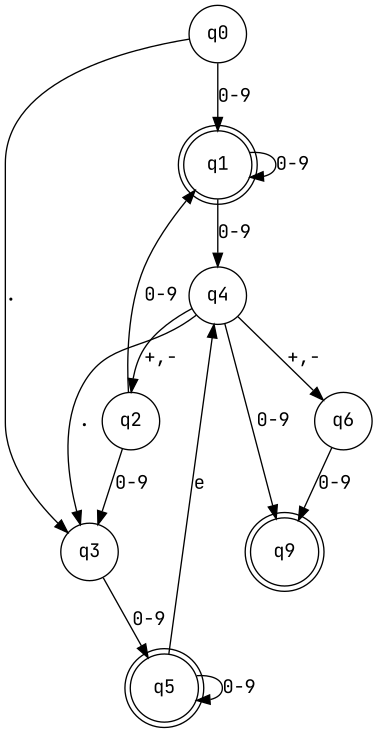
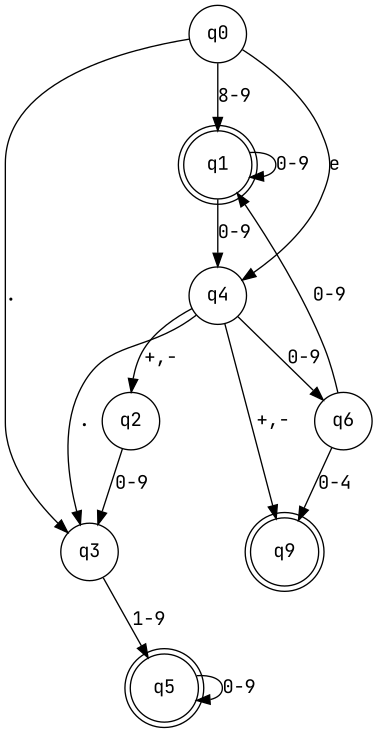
edge "q0" -> "q1": label "0-9" -> "8-9"
edge "q2" -> "q1": now "q6" -> "q1"
edge "q4" -> "q6": label "+,-" -> "0-9"
edge "q4" -> "q9": label "0-9" -> "+,-"
edge "q6" -> "q9": label "0-9" -> "0-4"
edge "q5" -> "q4": now "q0" -> "q4"
edge "q3" -> "q5": label "0-9" -> "1-9"
